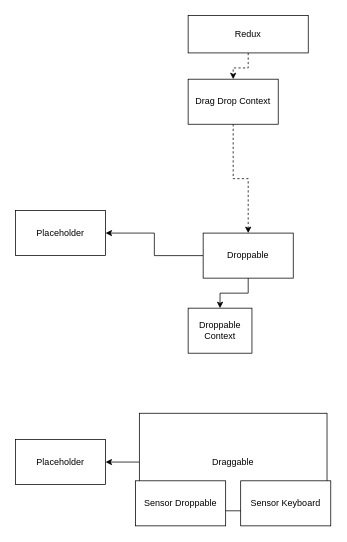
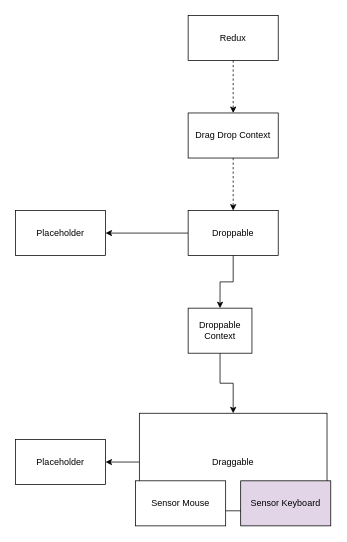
node "Redux": size 120x38 -> 90x45
node "Drag Drop Context": moved (233, 102) -> (233, 135)
node "Droppable": moved (248, 255) -> (233, 233)
edge "Droppable Context" -> "Draggable": added
node "Sensor Droppable": label "Sensor Droppable" -> "Sensor Mouse"
node "Sensor Keyboard": fillcolor #ffffff -> #e1d5e7
